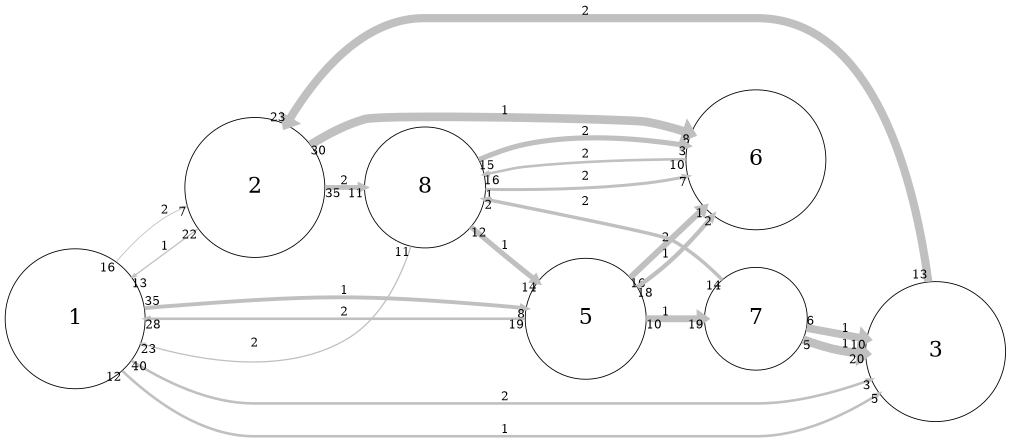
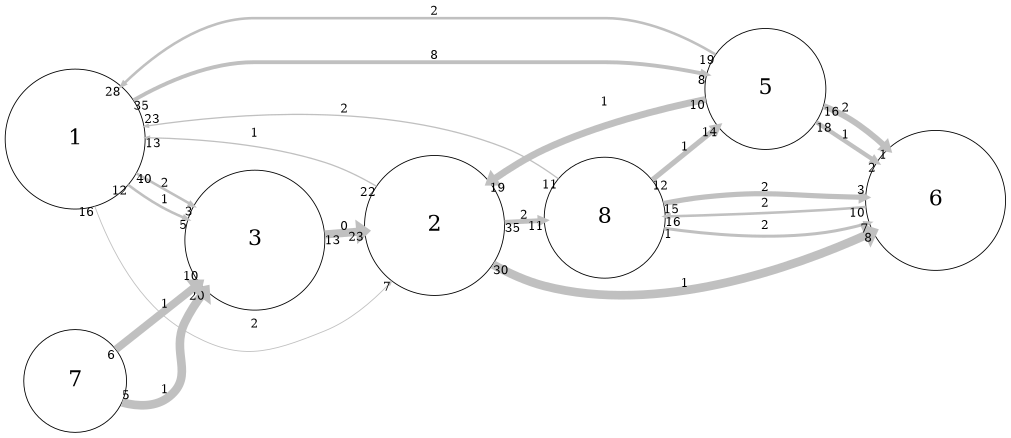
edge "3" -> "2": label "2" -> "0"
edge "7" -> "8": removed, label "2"
edge "1" -> "5": label "1" -> "8"
edge "5" -> "7": now "5" -> "2"
